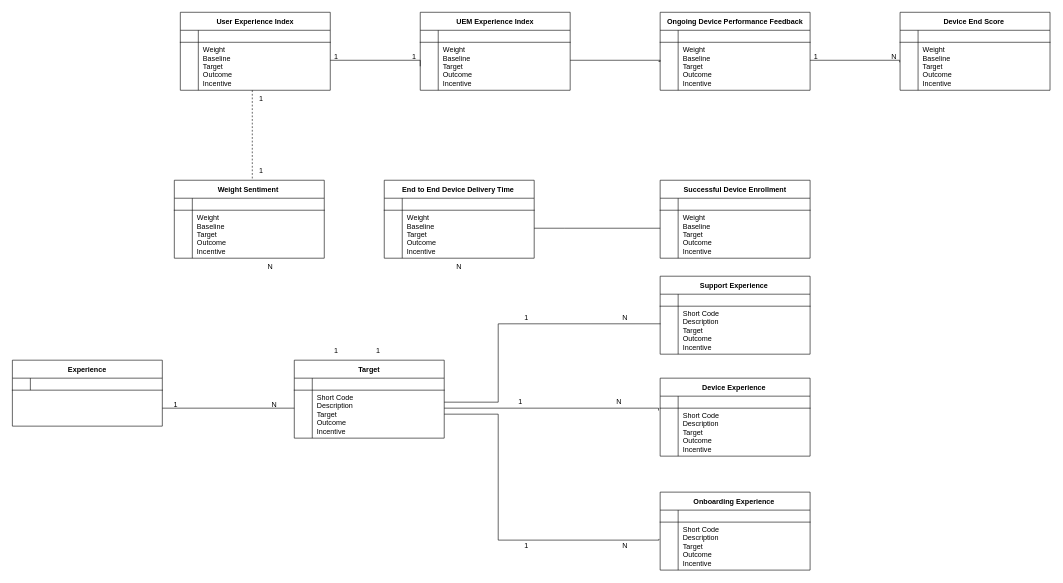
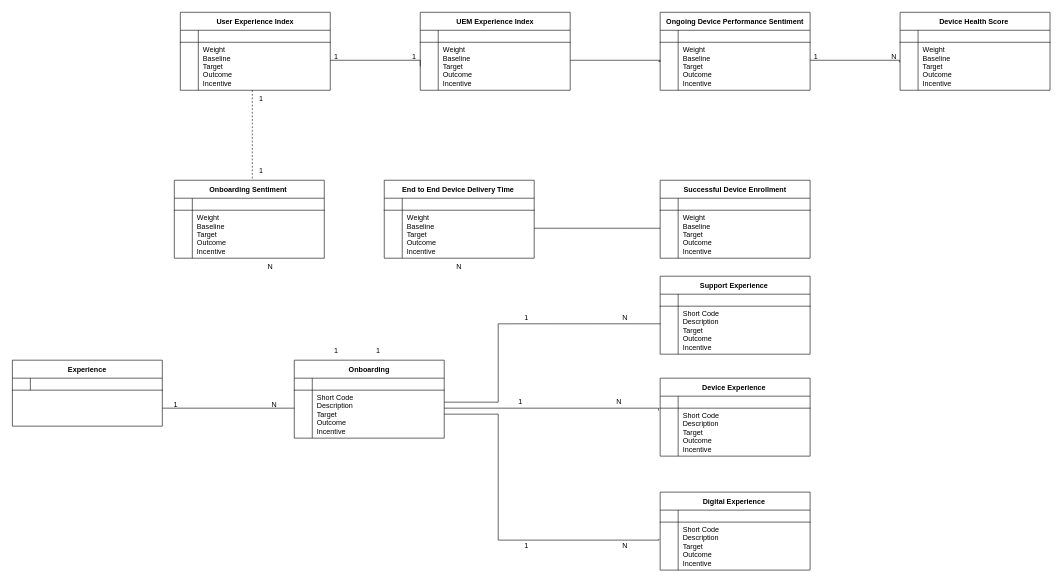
node "Ongoing Device Performance Feedback": label "Ongoing Device Performance Feedback" -> "Ongoing Device Performance Sentiment"
node "Device End Score": label "Device End Score" -> "Device Health Score"
node "Weight Sentiment": label "Weight Sentiment" -> "Onboarding Sentiment"
node "Target": label "Target" -> "Onboarding"
node "Onboarding Experience": label "Onboarding Experience" -> "Digital Experience"
